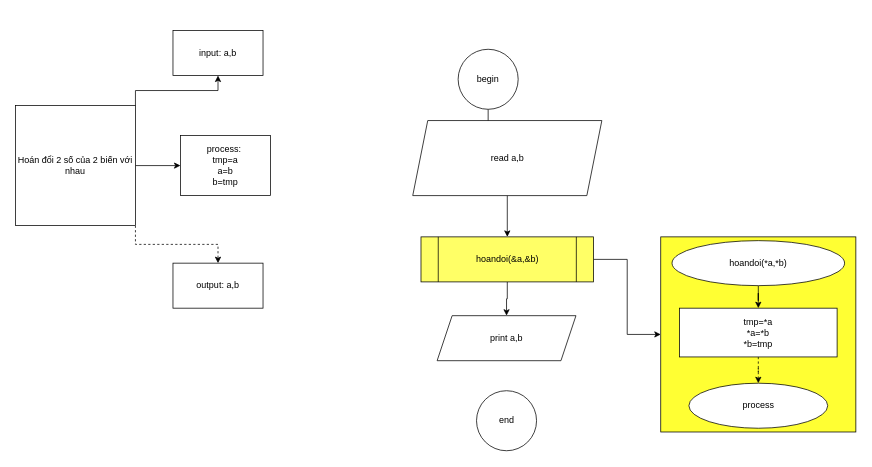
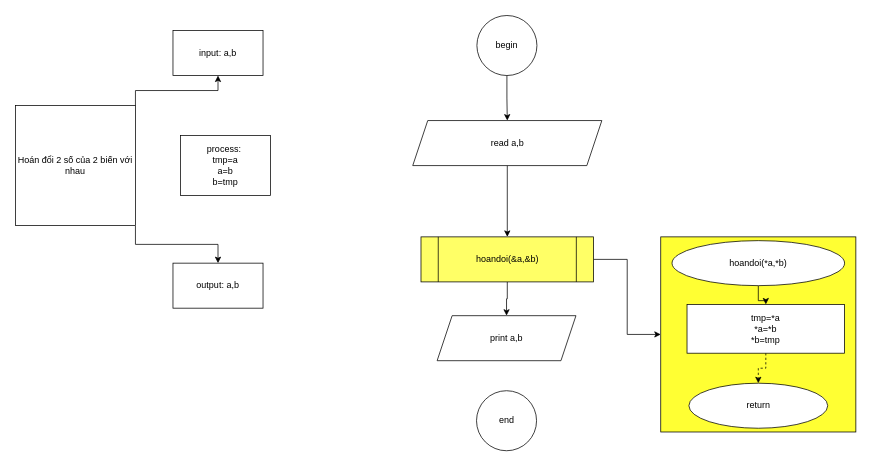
node "begin": moved (488, 79) -> (507, 45)
node "read a,b": size 189x75 -> 189x45
edge "Hoán đổi 2 số của 2 biến với nhau" -> "process: tmp=a a=b b=tmp": removed
edge "Hoán đổi 2 số của 2 biến với nhau" -> "output: a,b": style dashed -> solid
node "tmp=*a *a=*b *b=tmp": moved (758, 332) -> (765, 329)
node "process": label "process" -> "return"
